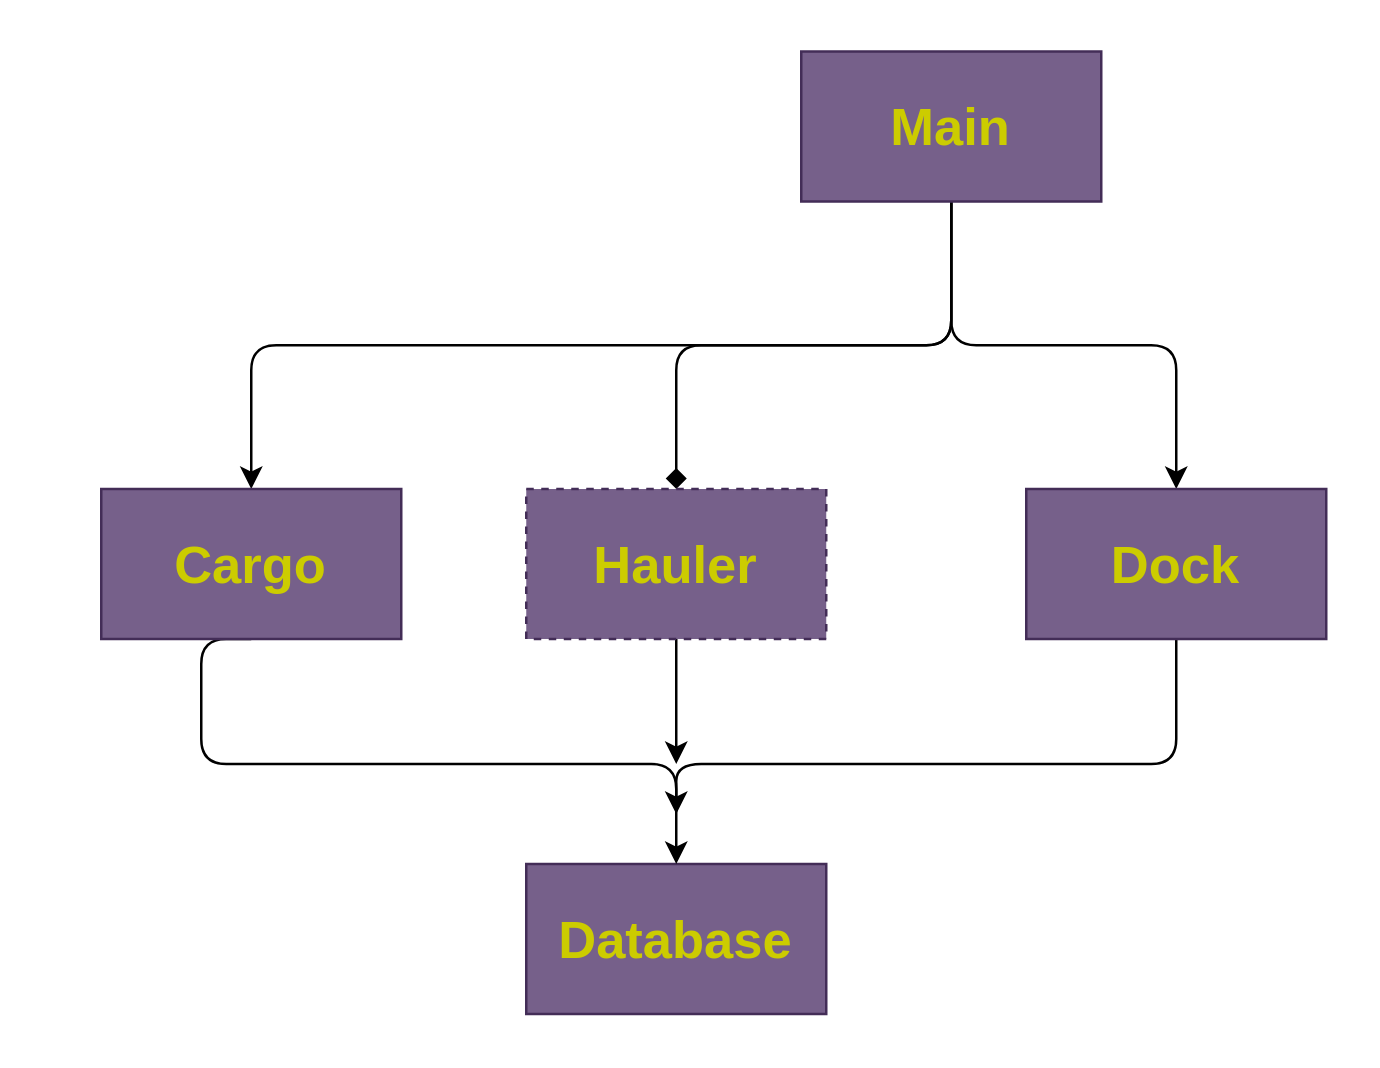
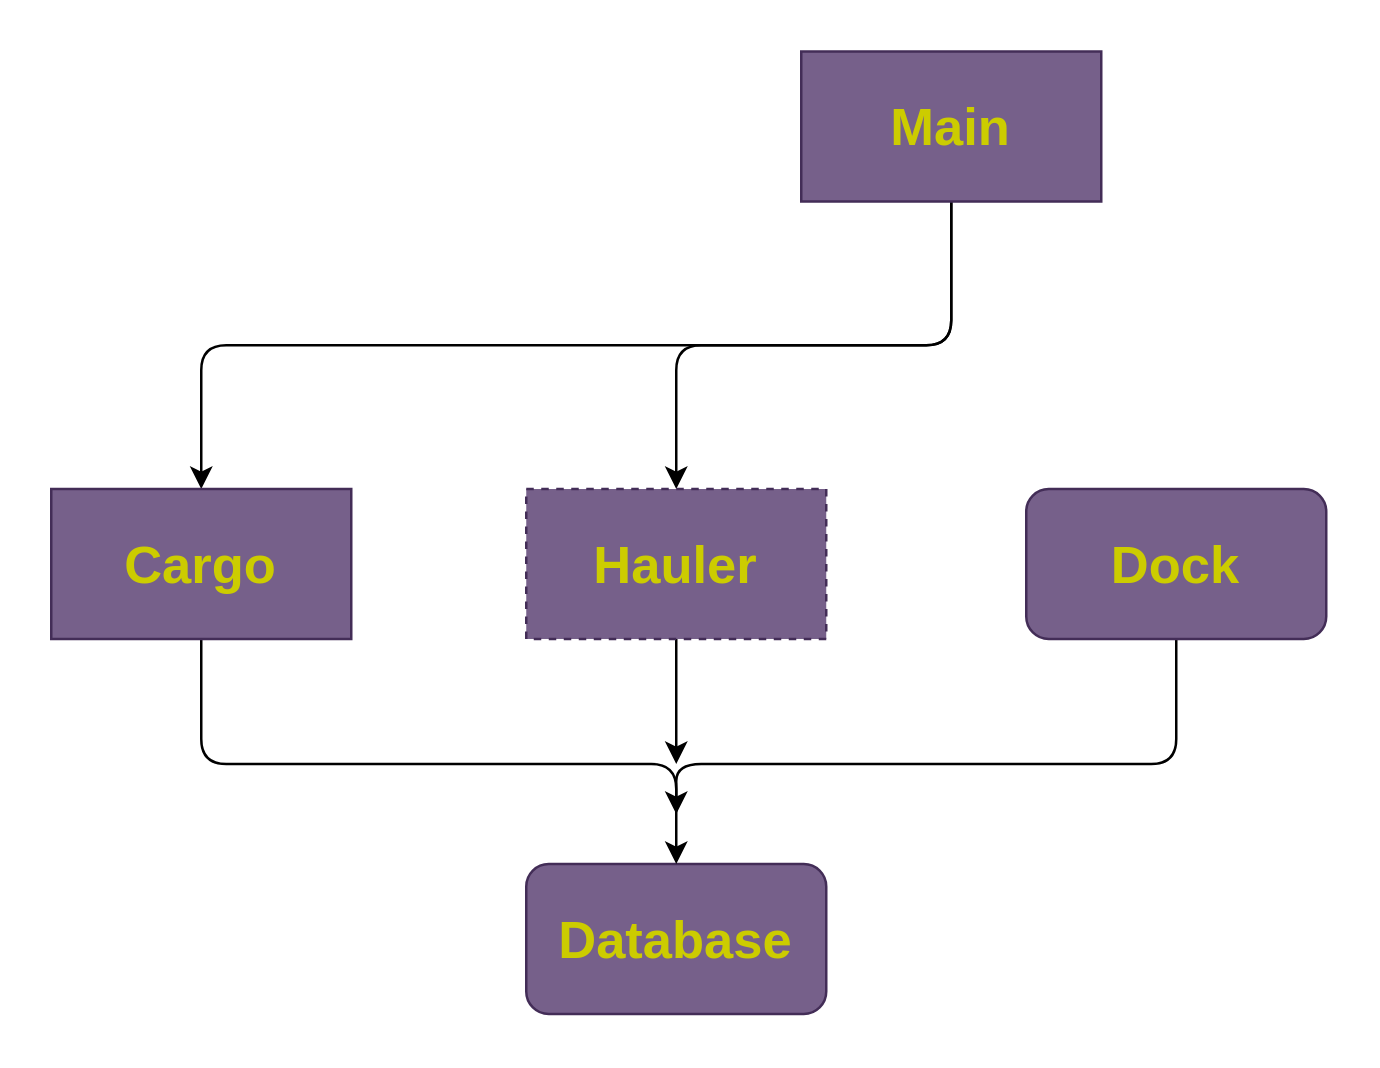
edge "Main" -> "Dock": removed
edge "Main" -> "Hauler": arrowhead diamond -> classic
node "Cargo": moved (251, 564) -> (201, 564)
node "Dock": shape rectangle -> rounded rectangle
node "Database": shape rectangle -> rounded rectangle
